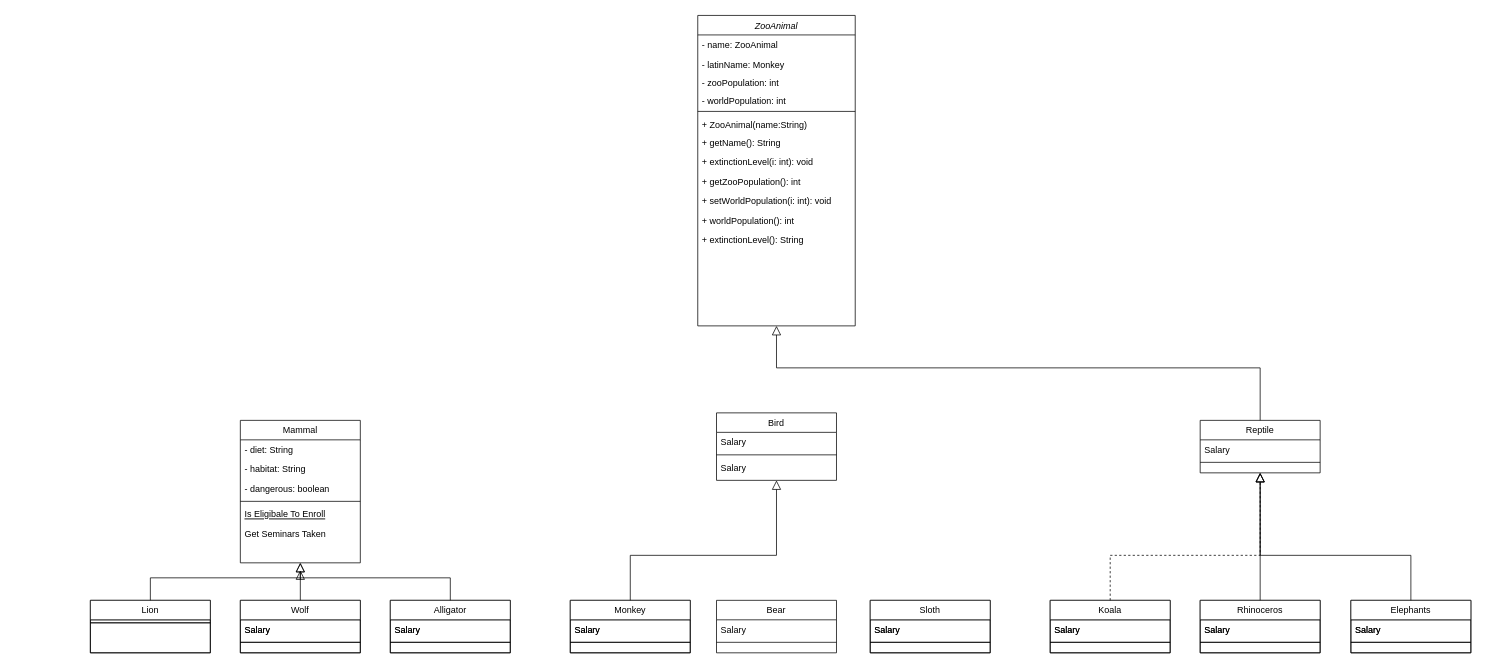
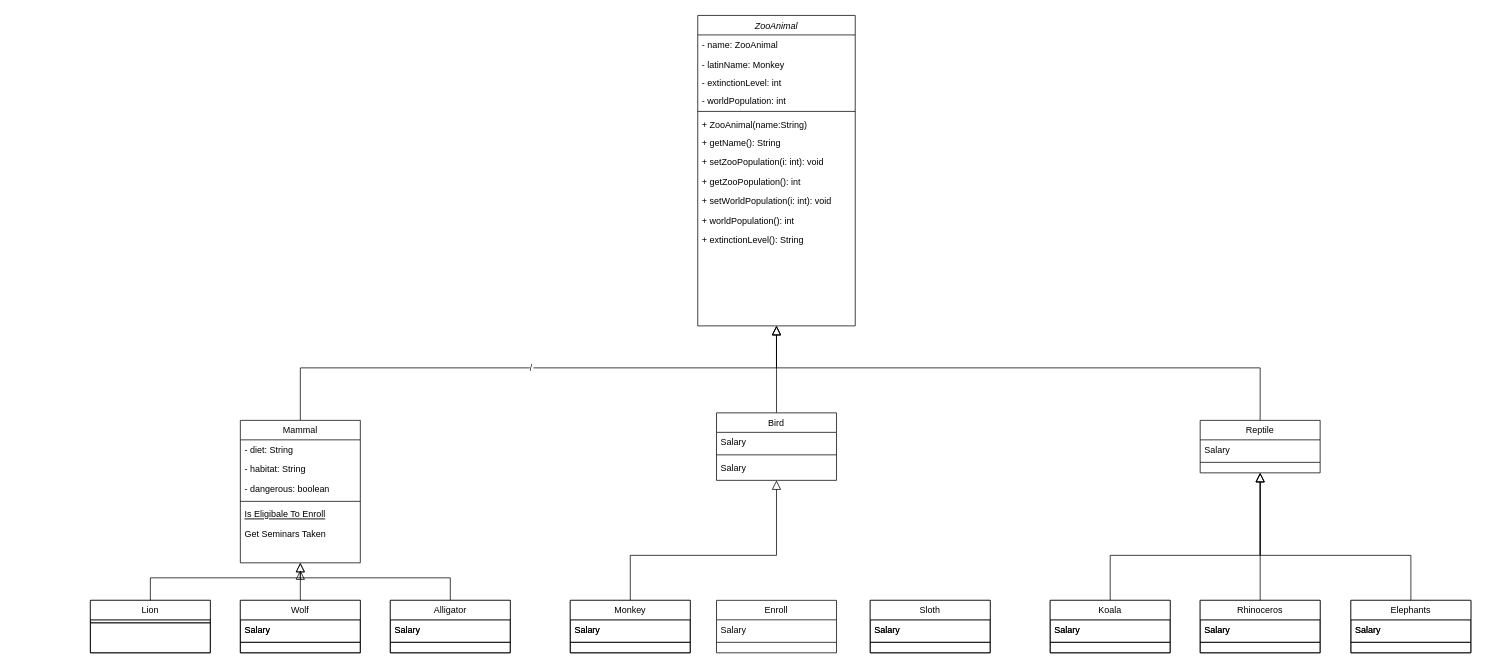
node "- zooPopulation: int": label "- zooPopulation: int" -> "- extinctionLevel: int"
node "+ extinctionLevel(i: int): void": label "+ extinctionLevel(i: int): void" -> "+ setZooPopulation(i: int): void"
edge "Mammal" -> "ZooAnimal": added, label "/"
edge "Bird" -> "ZooAnimal": added
edge "Koala" -> "Reptile": style dashed -> solid
node "Bear": label "Bear" -> "Enroll"
